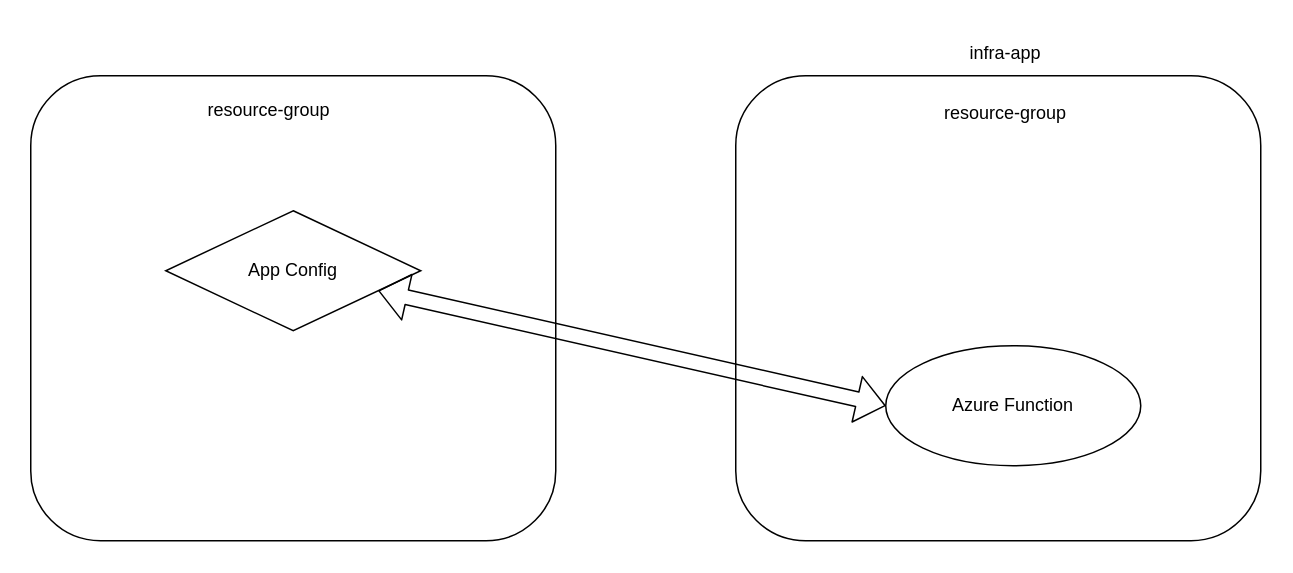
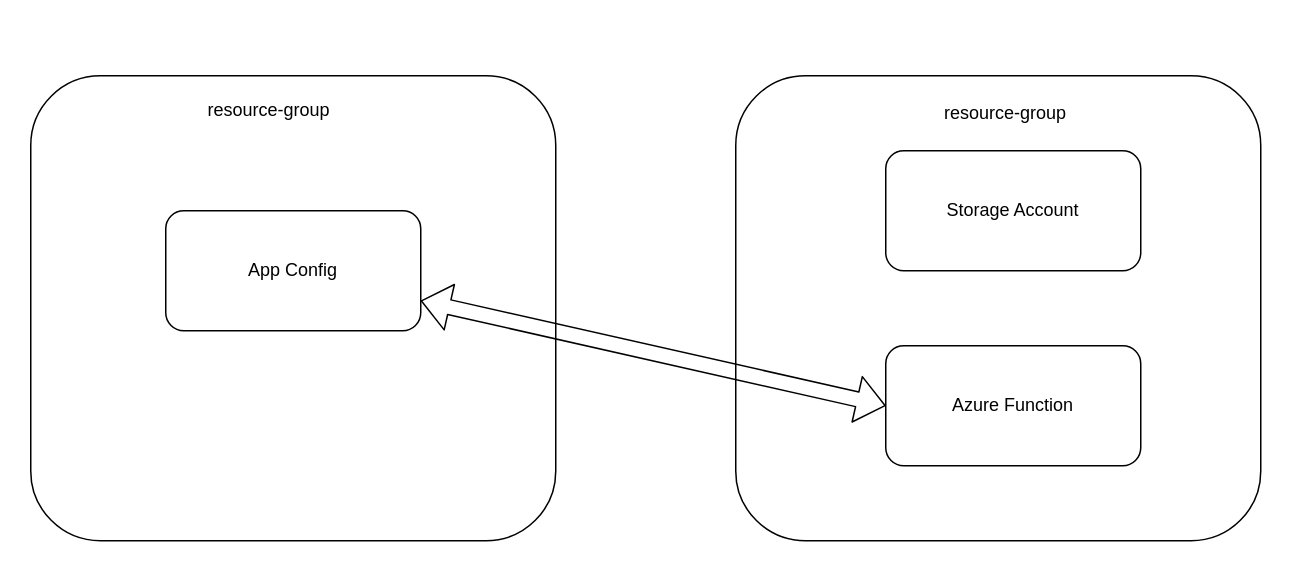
node "infra-app": removed
node "Storage Account": added
node "App Config": shape diamond -> rounded rectangle
node "Azure Function": shape ellipse -> rounded rectangle
